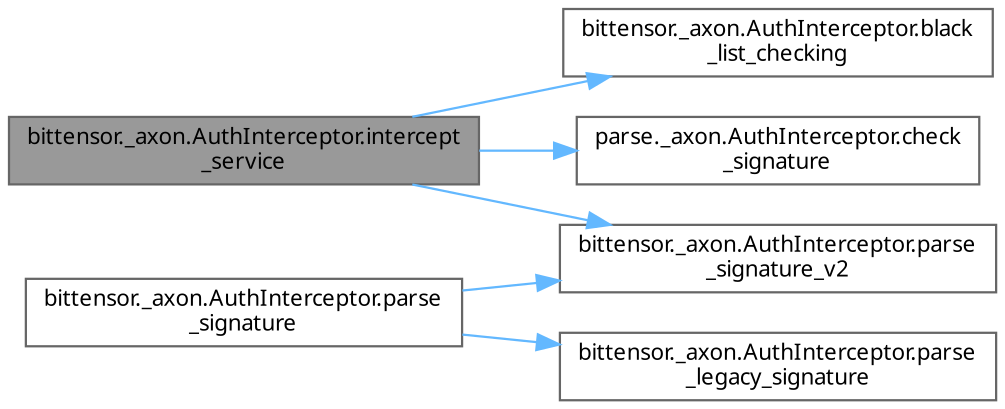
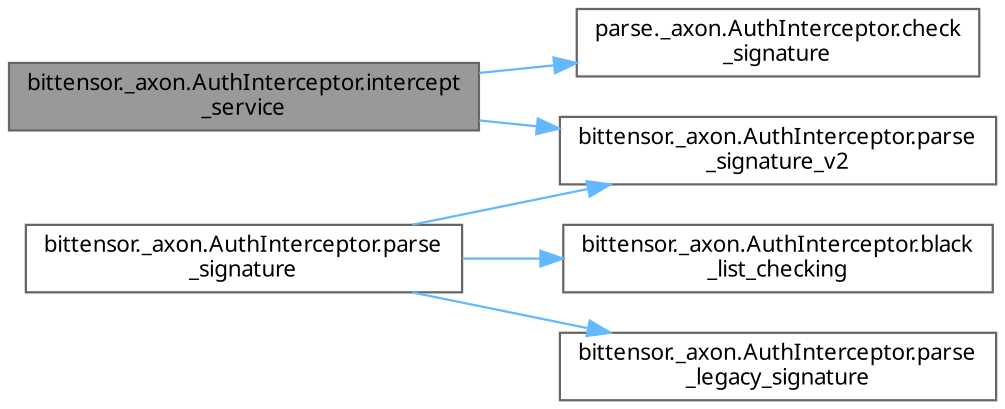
edge "bittensor._axon.AuthInterceptor.intercept _service" -> "bittensor._axon.AuthInterceptor.black _list_checking": now "bittensor._axon.AuthInterceptor.parse _signature" -> "bittensor._axon.AuthInterceptor.black _list_checking"
